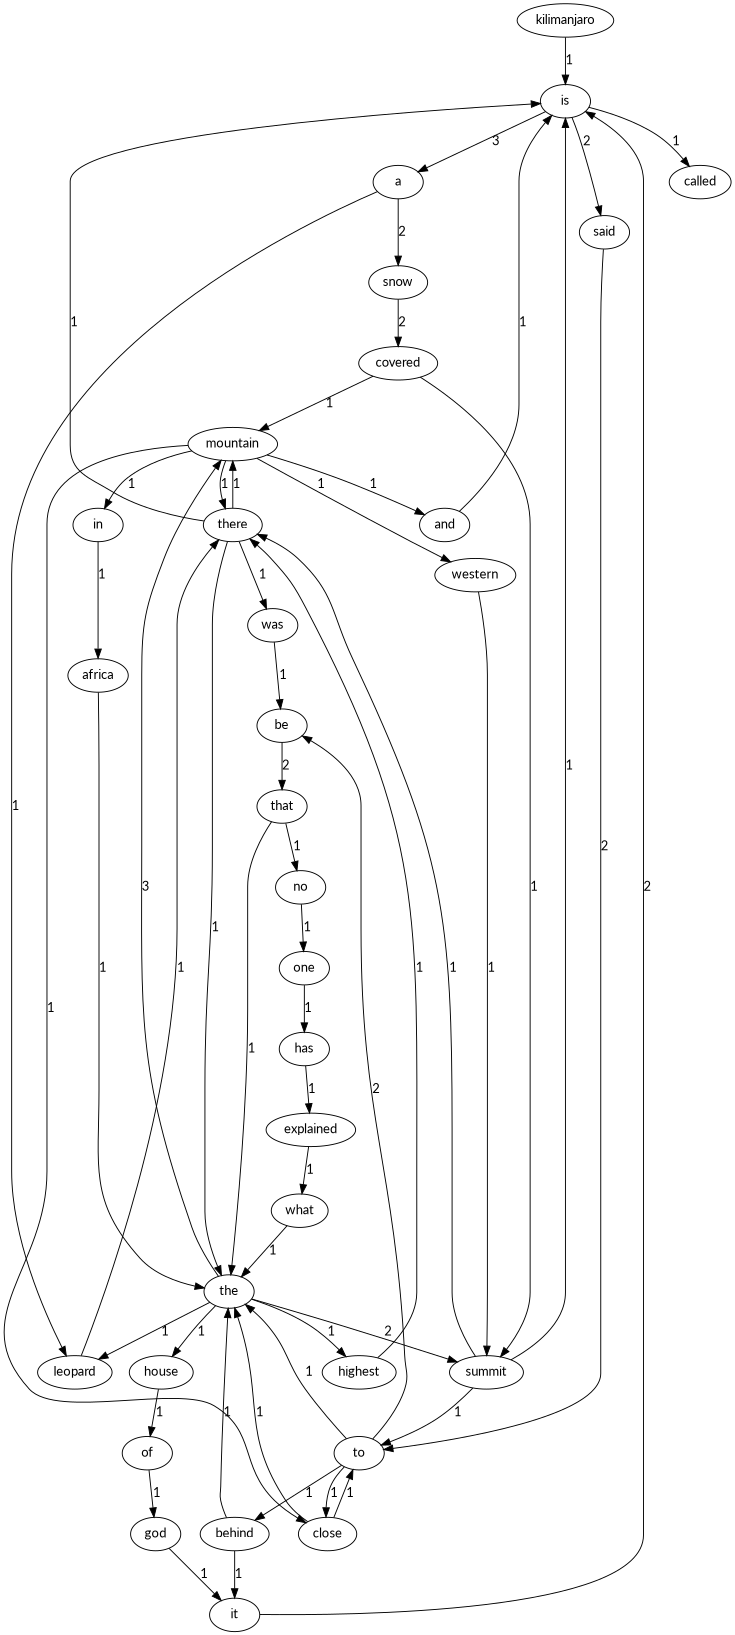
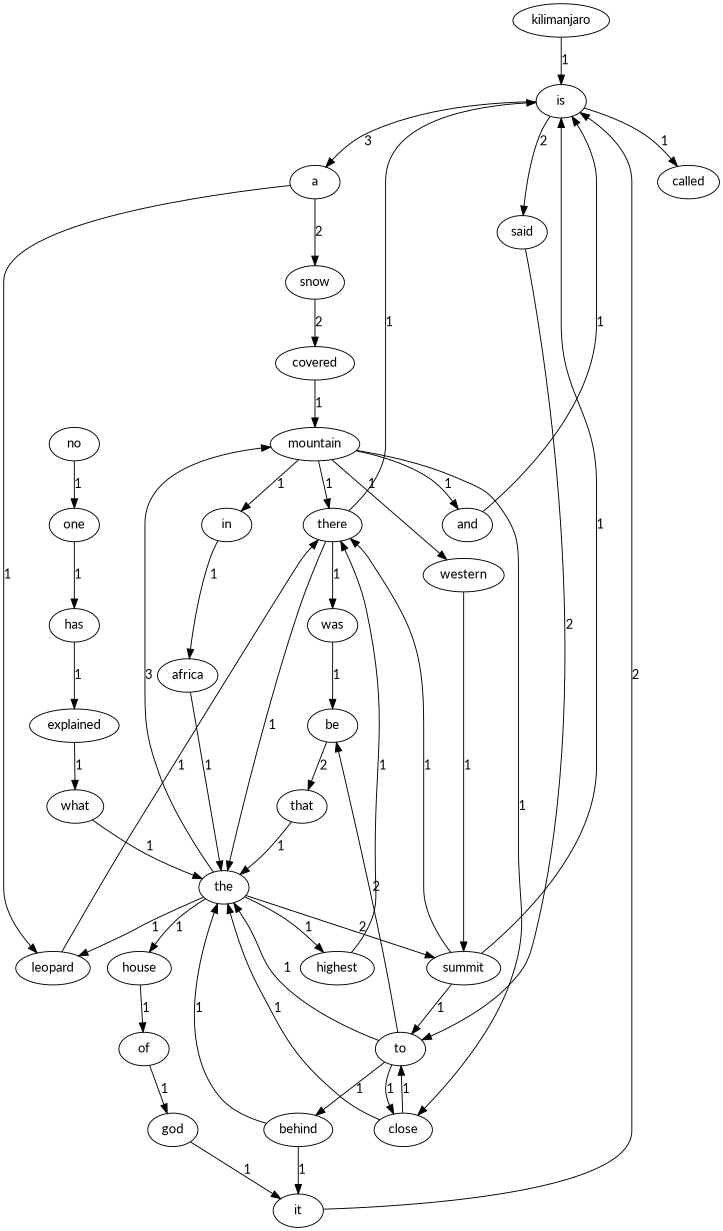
edge "there" -> "mountain": removed, label "1"
edge "that" -> "no": removed, label "1"
edge "covered" -> "summit": removed, label "1"
